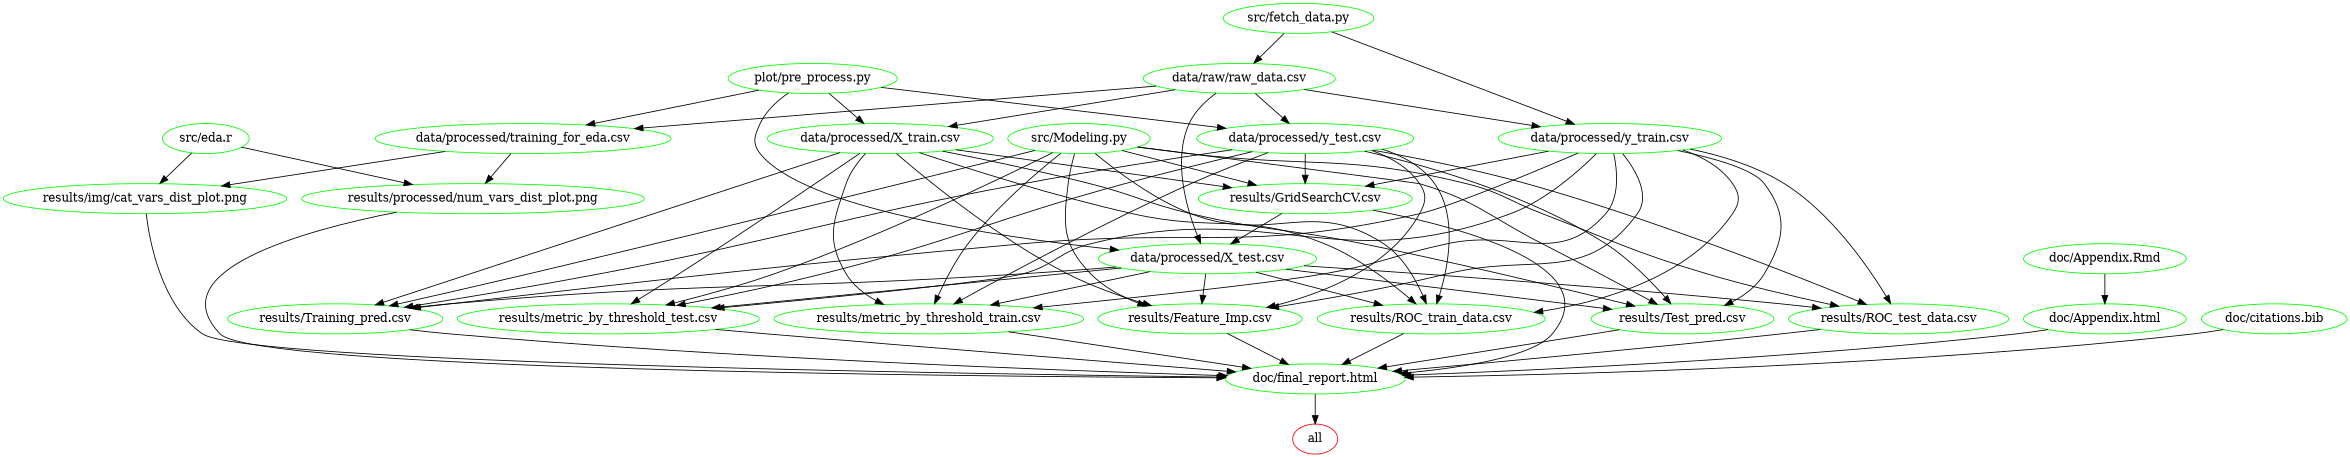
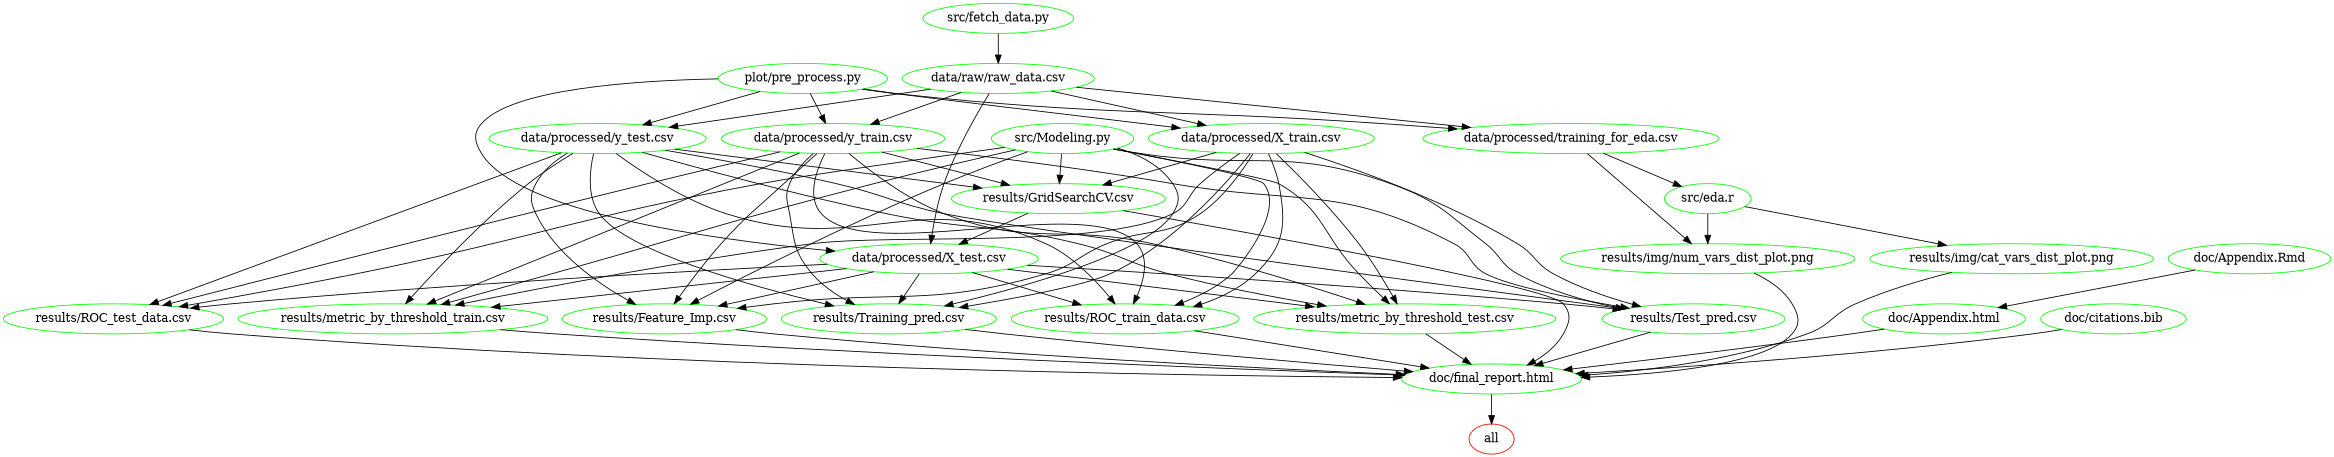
edge "src/fetch_data.py" -> "data/processed/y_train.csv": now "plot/pre_process.py" -> "data/processed/y_train.csv"
edge "data/processed/training_for_eda.csv" -> "results/img/cat_vars_dist_plot.png": now "data/processed/training_for_eda.csv" -> "src/eda.r"
node "results/processed/num_vars_dist_plot.png": label "results/processed/num_vars_dist_plot.png" -> "results/img/num_vars_dist_plot.png"
